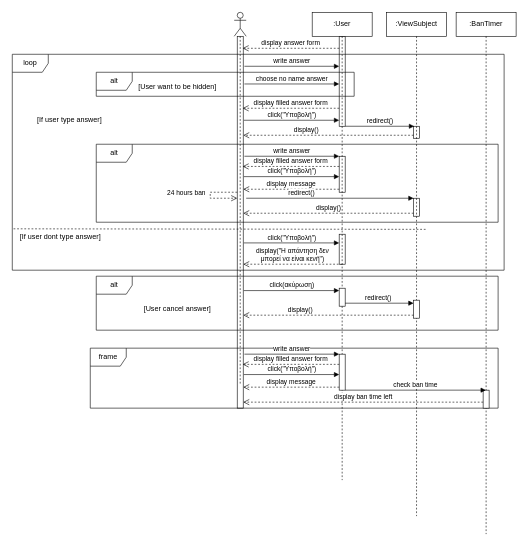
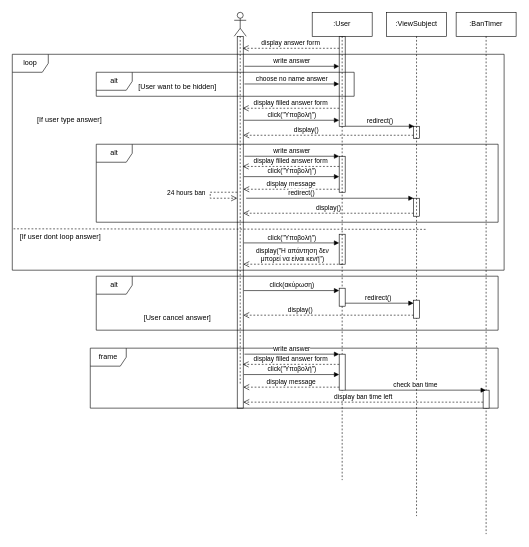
node "[If user dont type answer]": label "[If user dont type answer]" -> "[If user dont loop answer]"
node "[User cancel answer]": moved (177, 309) -> (177, 318)
